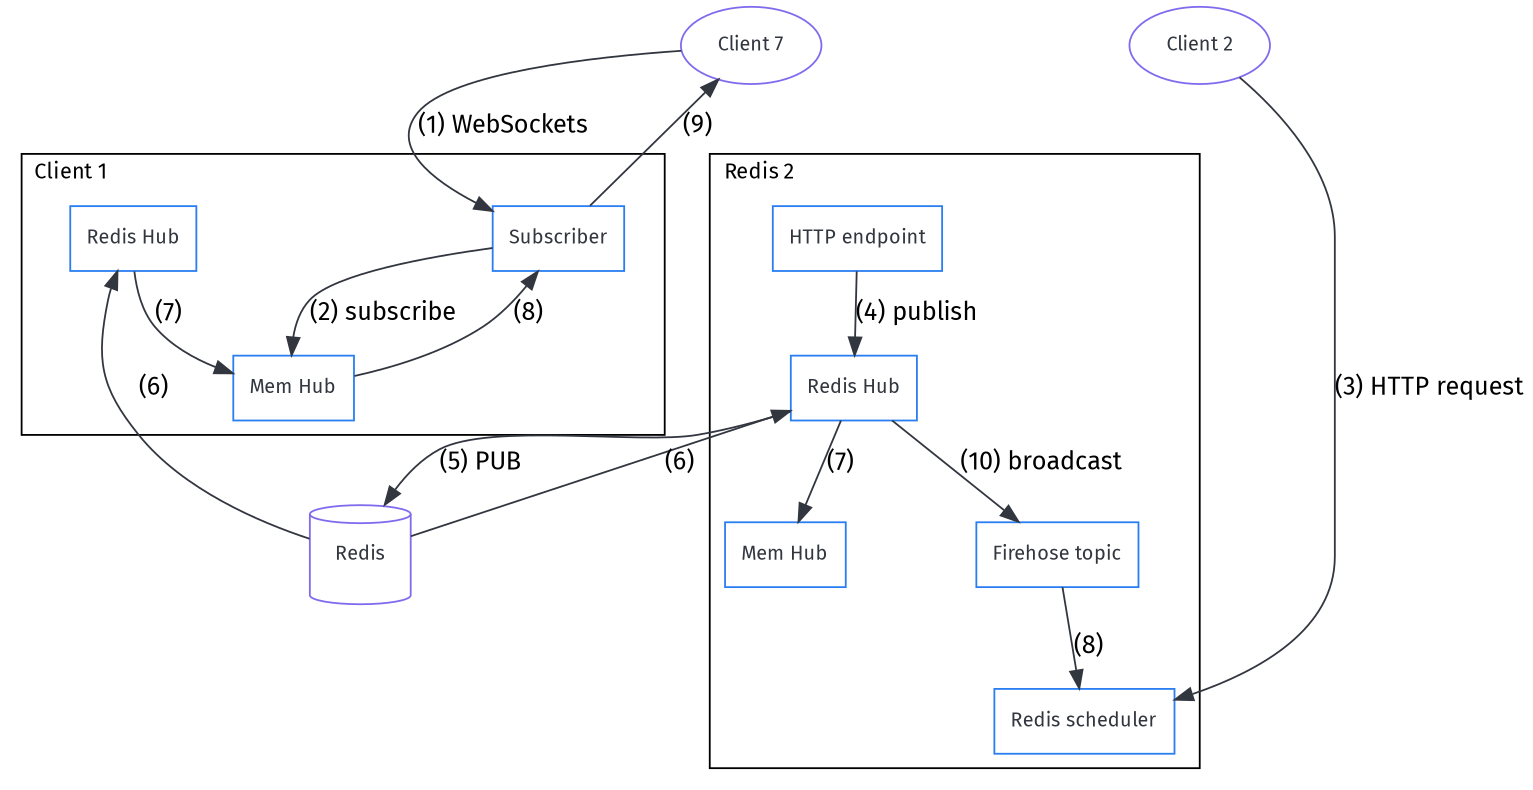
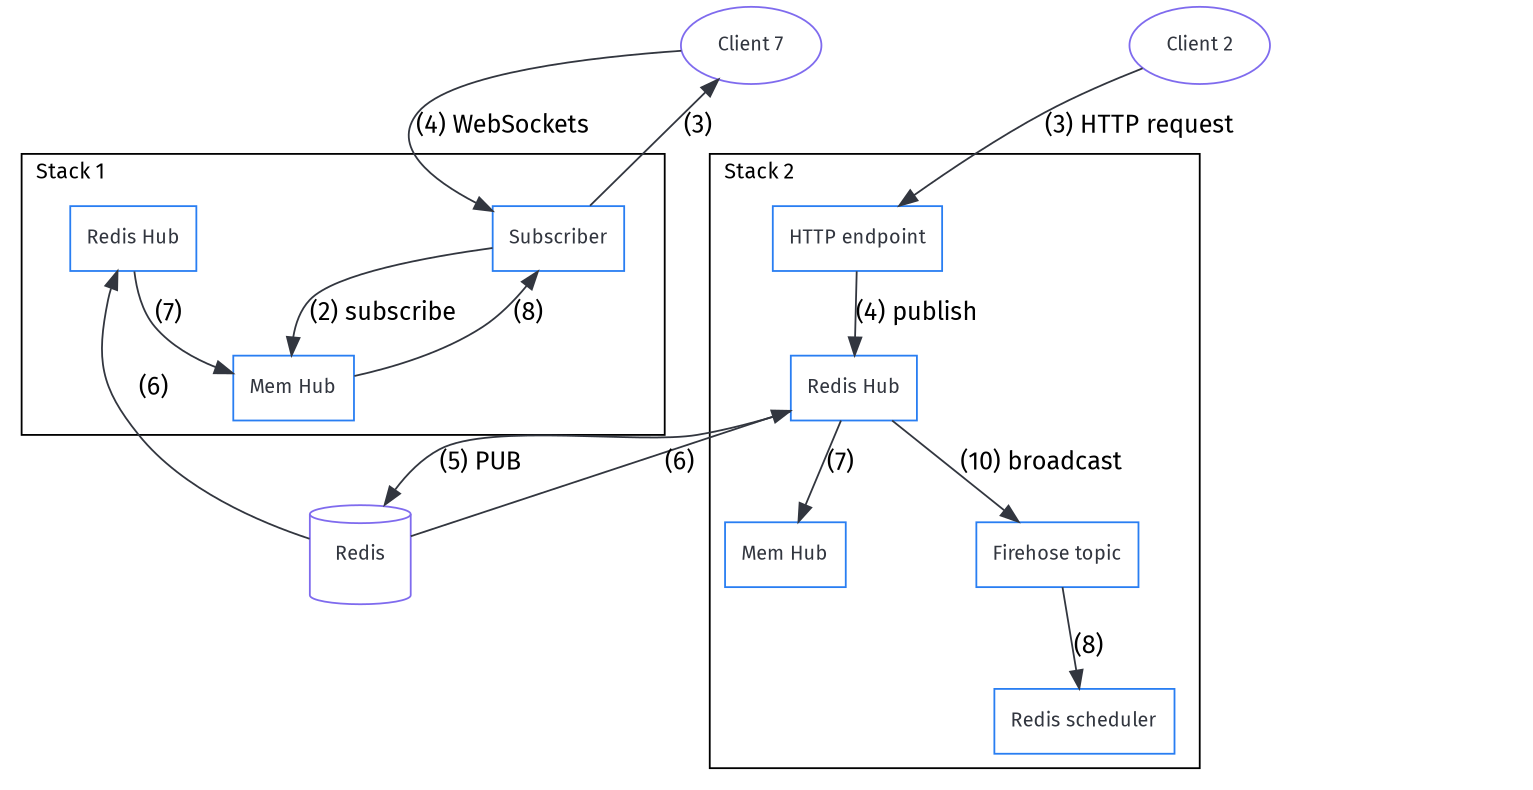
edge "Client 7" -> "Subscriber": label "(1) WebSockets" -> "(4) WebSockets"
edge "Subscriber" -> "Client 7": label "(9)" -> "(3)"
cluster "Client 1": label "Client 1" -> "Stack 1"
cluster "Redis 2": label "Redis 2" -> "Stack 2"
edge "Client 2" -> "Redis scheduler": now "Client 2" -> "HTTP endpoint"
